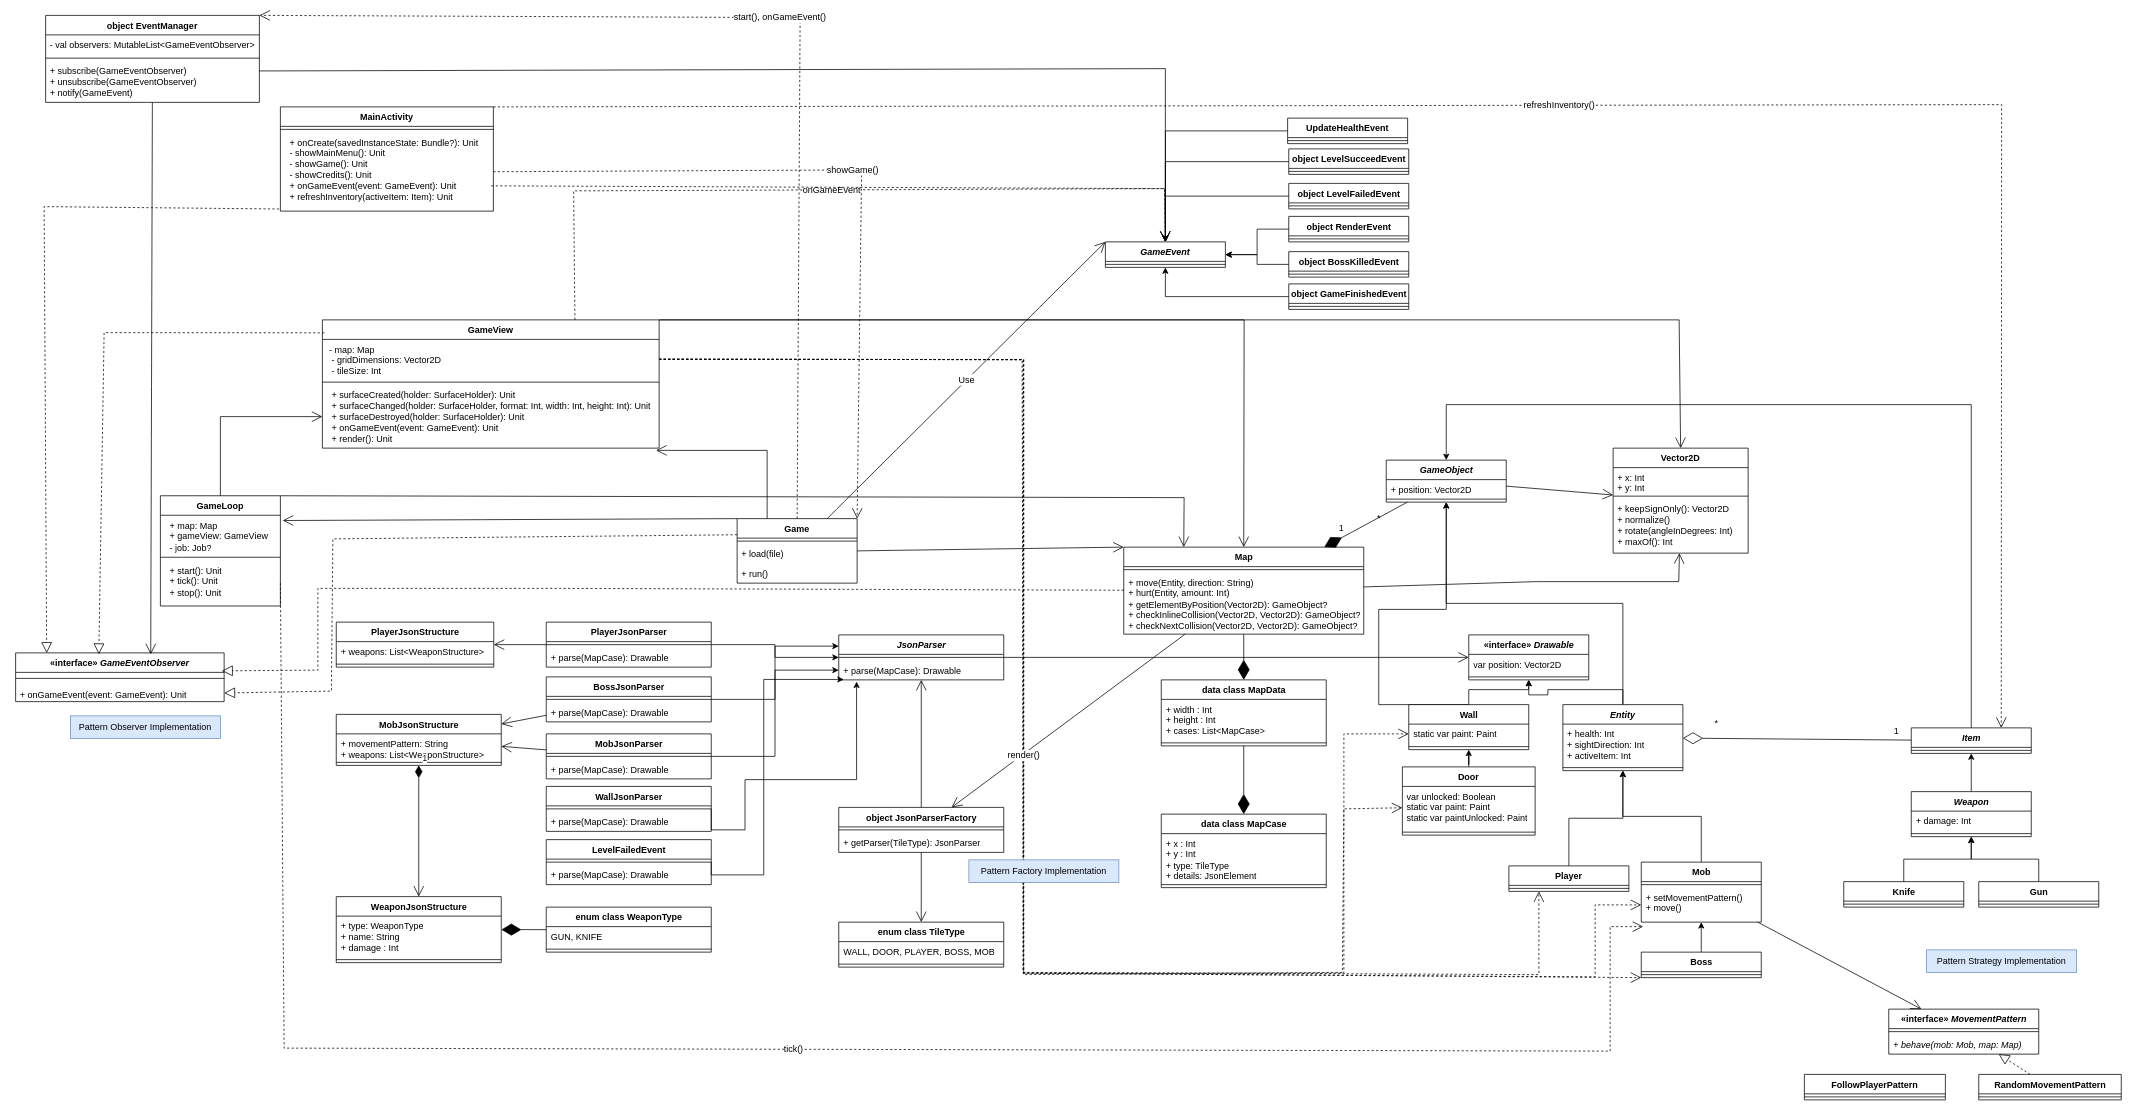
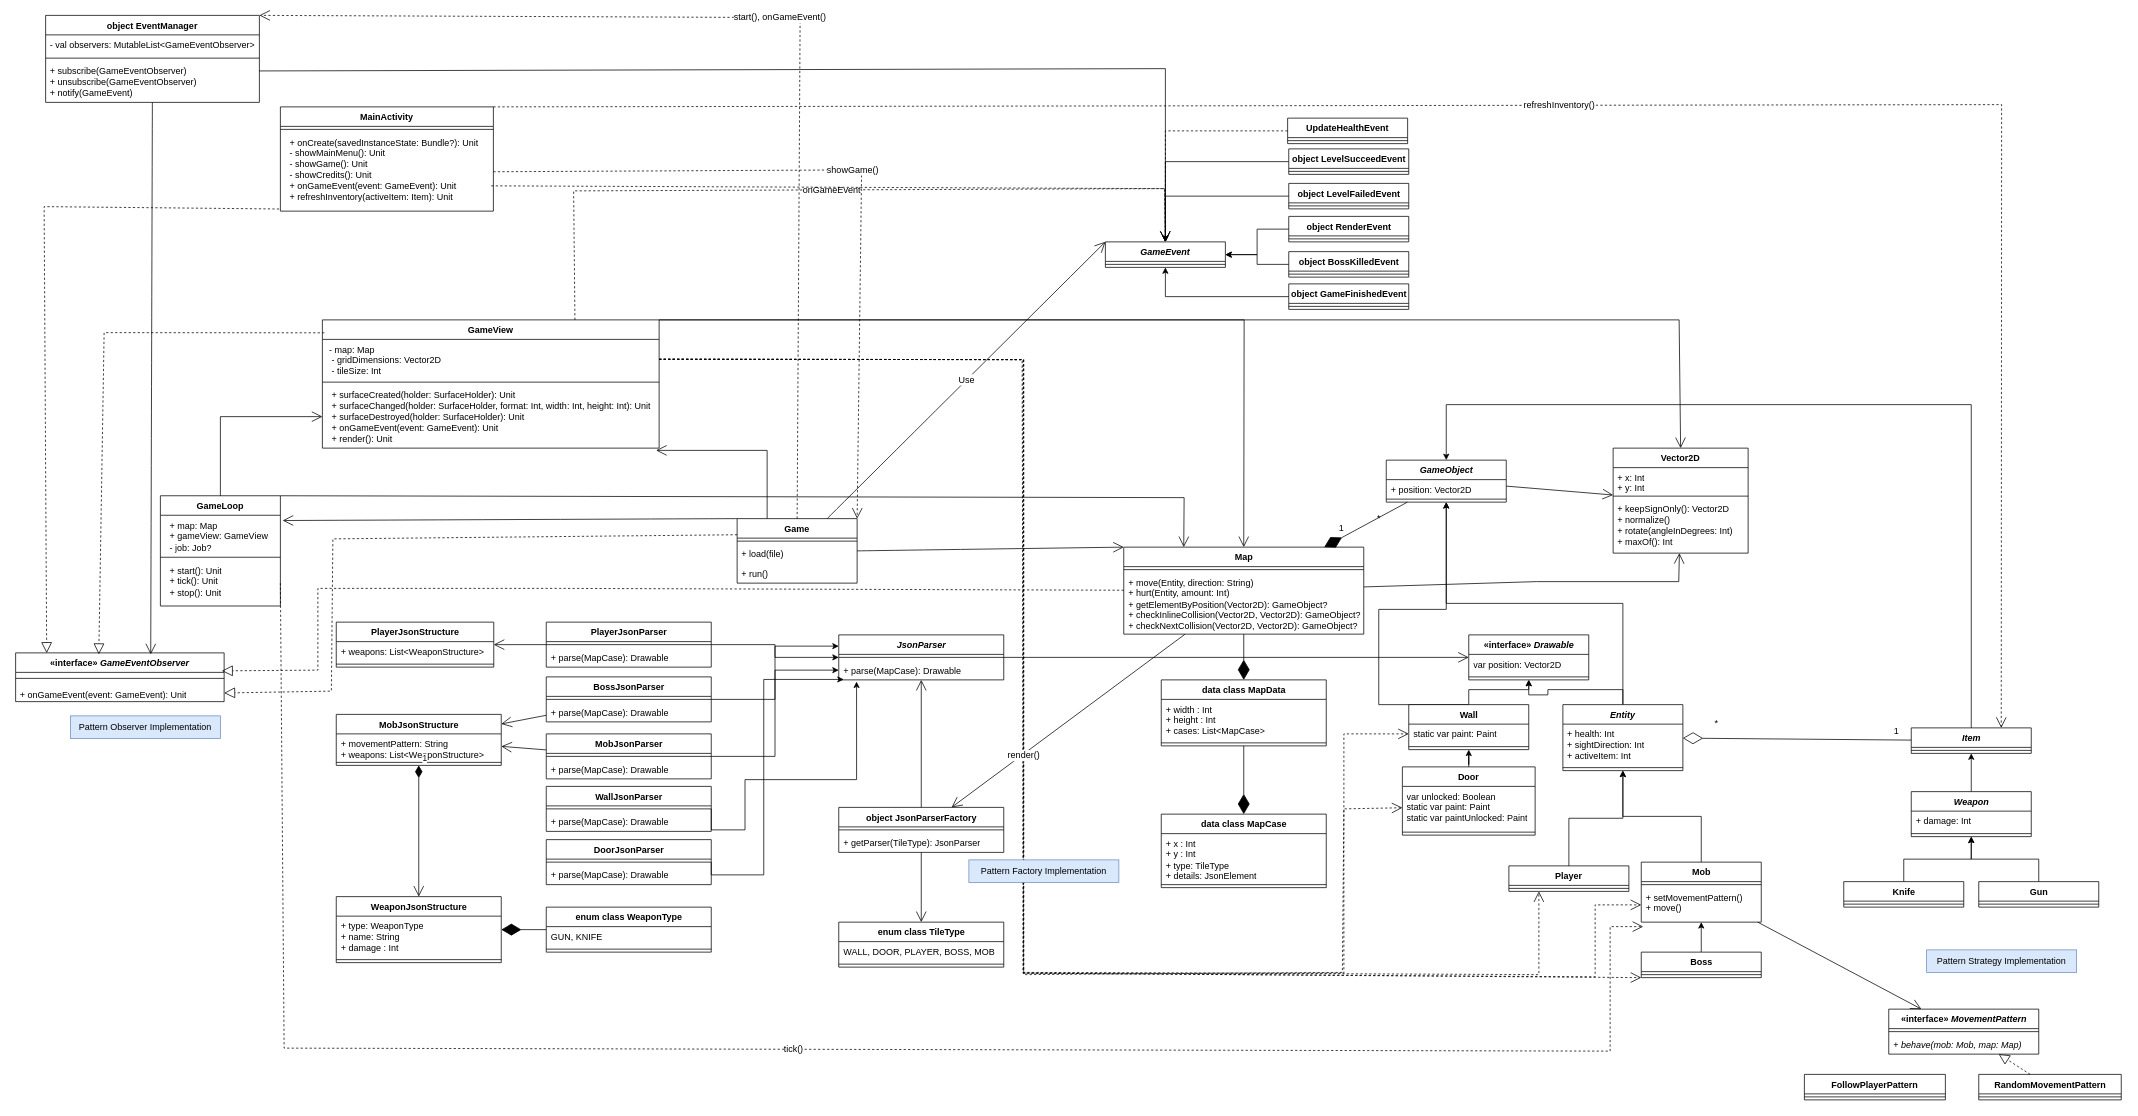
edge "UpdateHealthEvent" -> "GameEvent": style solid -> dashed
node "LevelFailedEvent": label "LevelFailedEvent" -> "DoorJsonParser"
